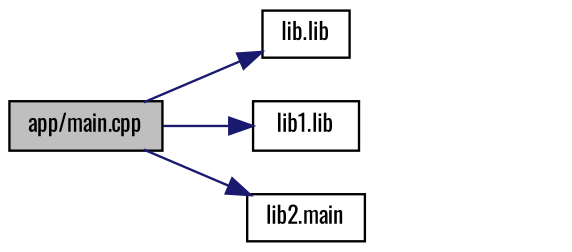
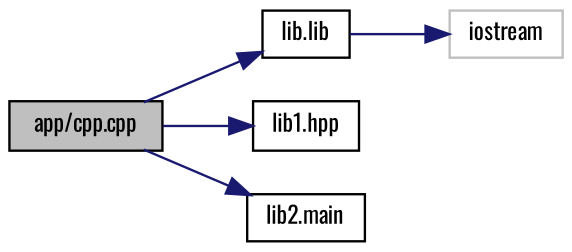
node "iostream": added
node "app/main.cpp": label "app/main.cpp" -> "app/cpp.cpp"
node "lib1.lib": label "lib1.lib" -> "lib1.hpp"
